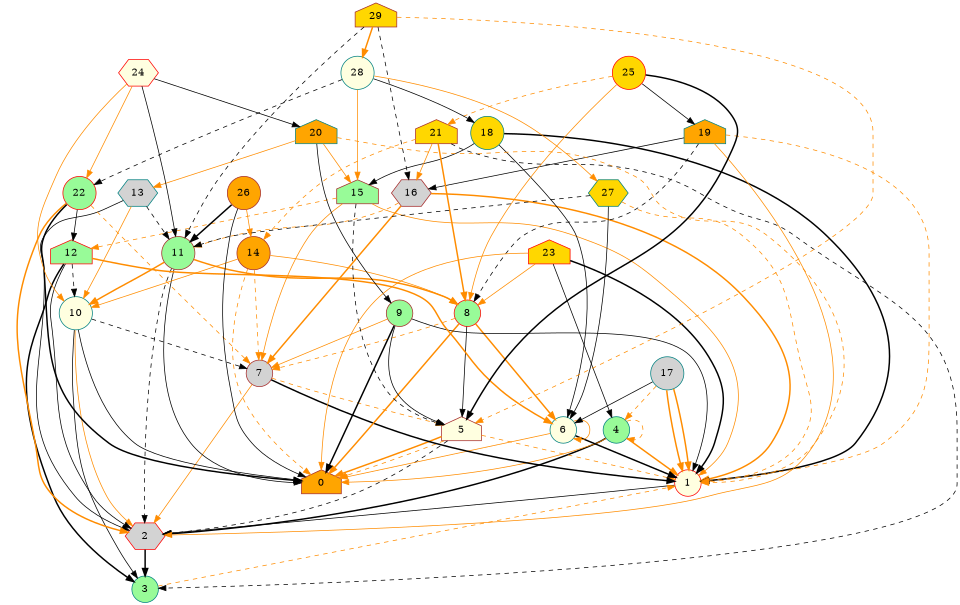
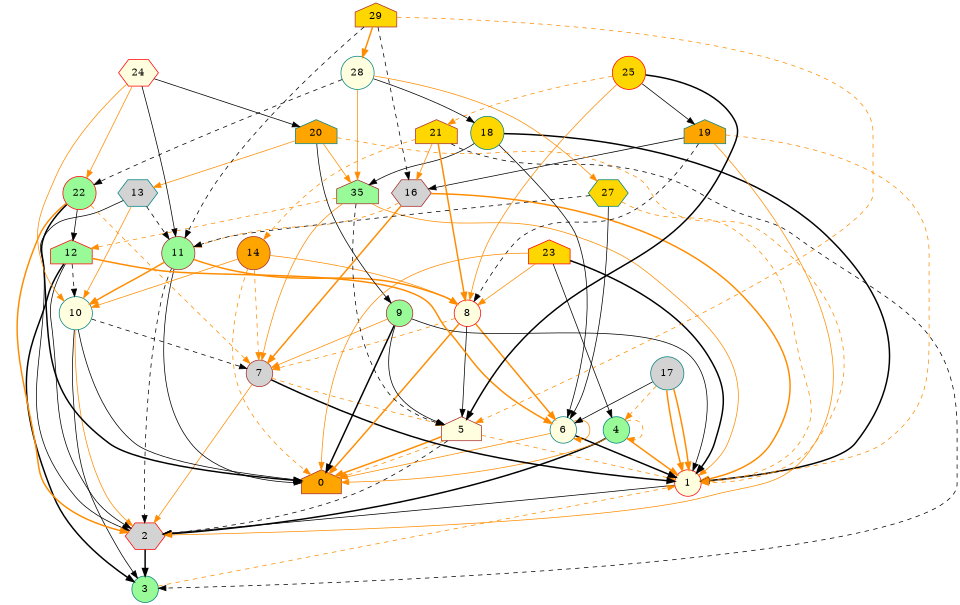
node "26": removed
node "15": label "15" -> "35"
node "8": fillcolor palegreen -> lightyellow
